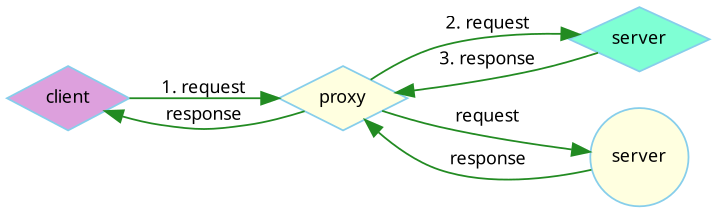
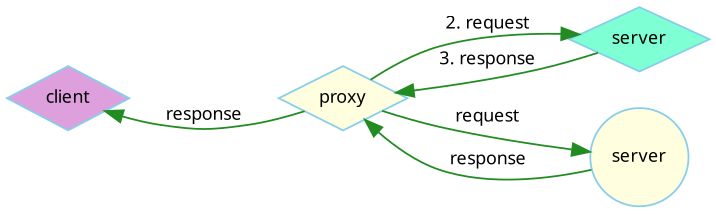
edge "client" -> "proxy": removed, label "1. request"
